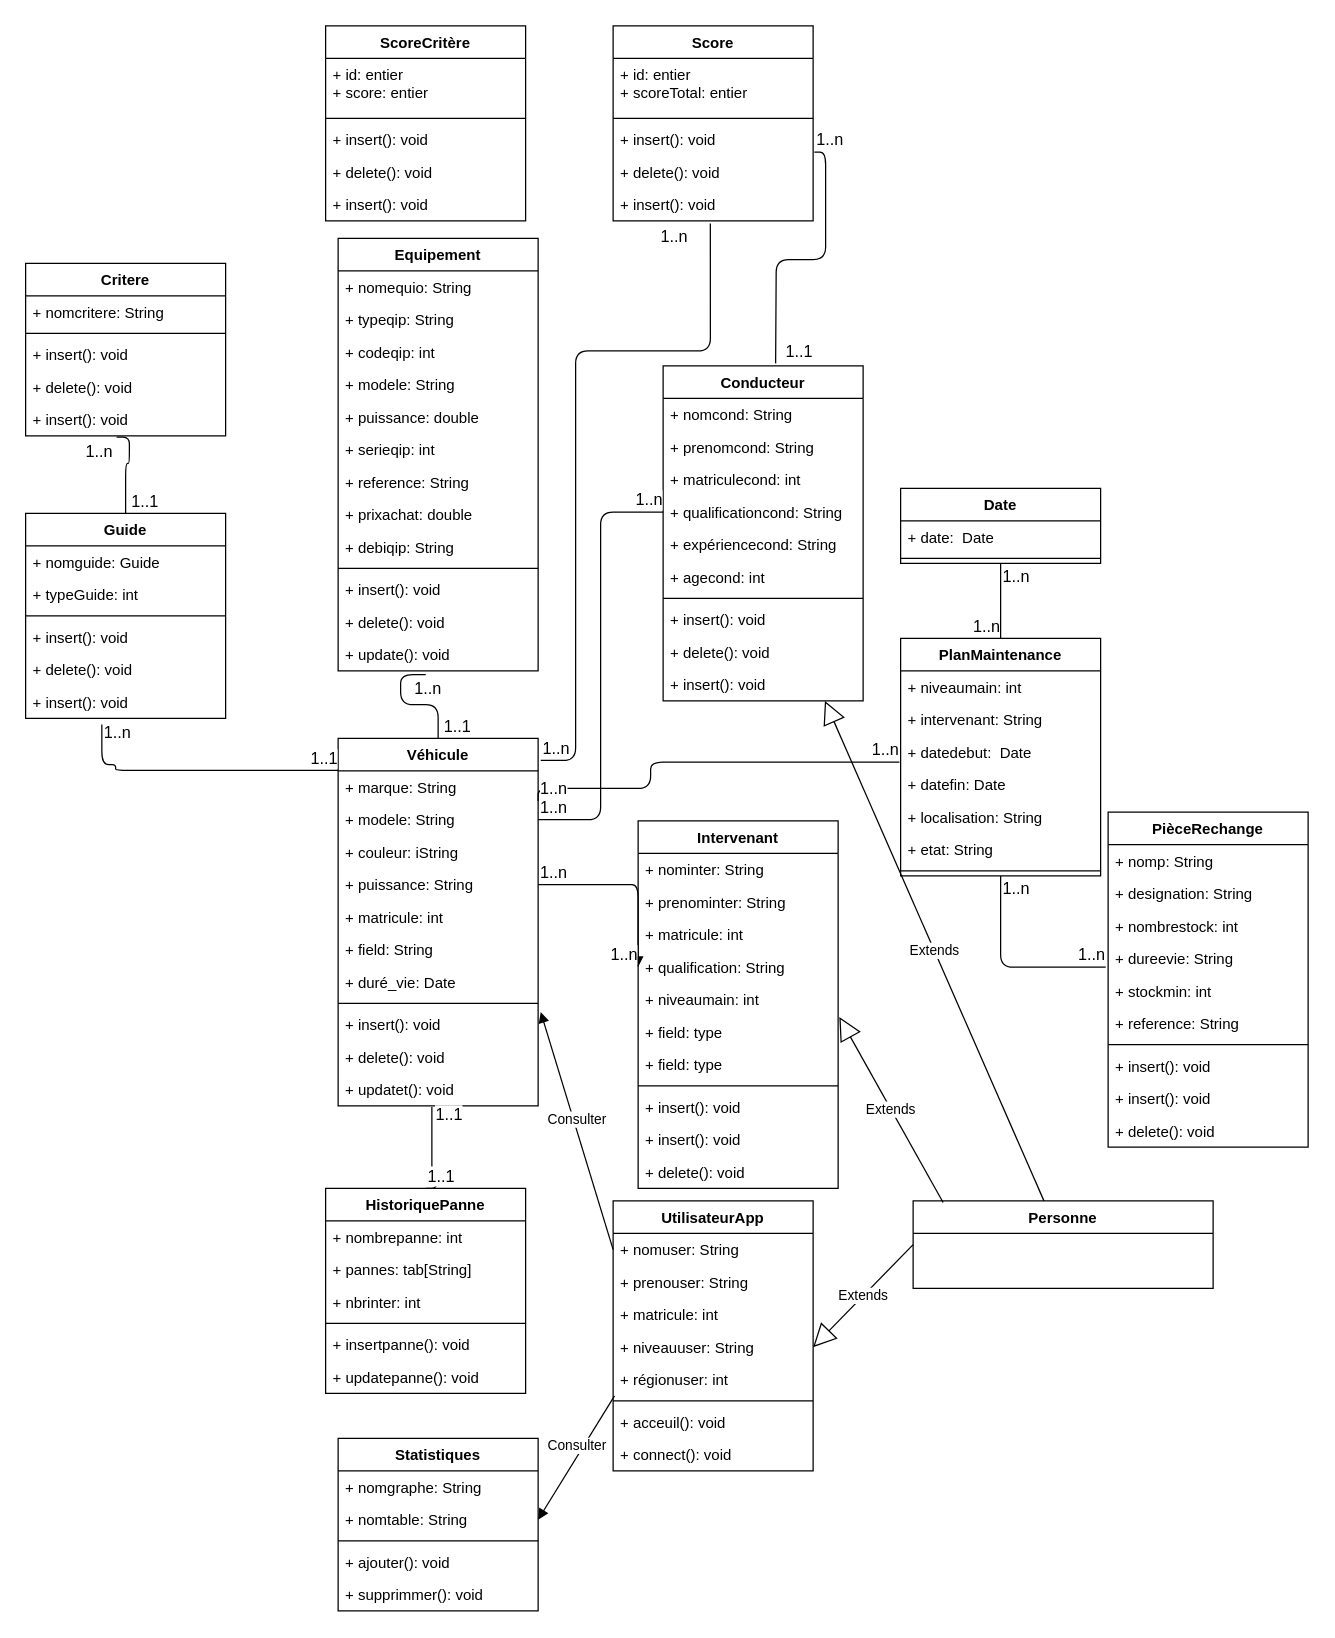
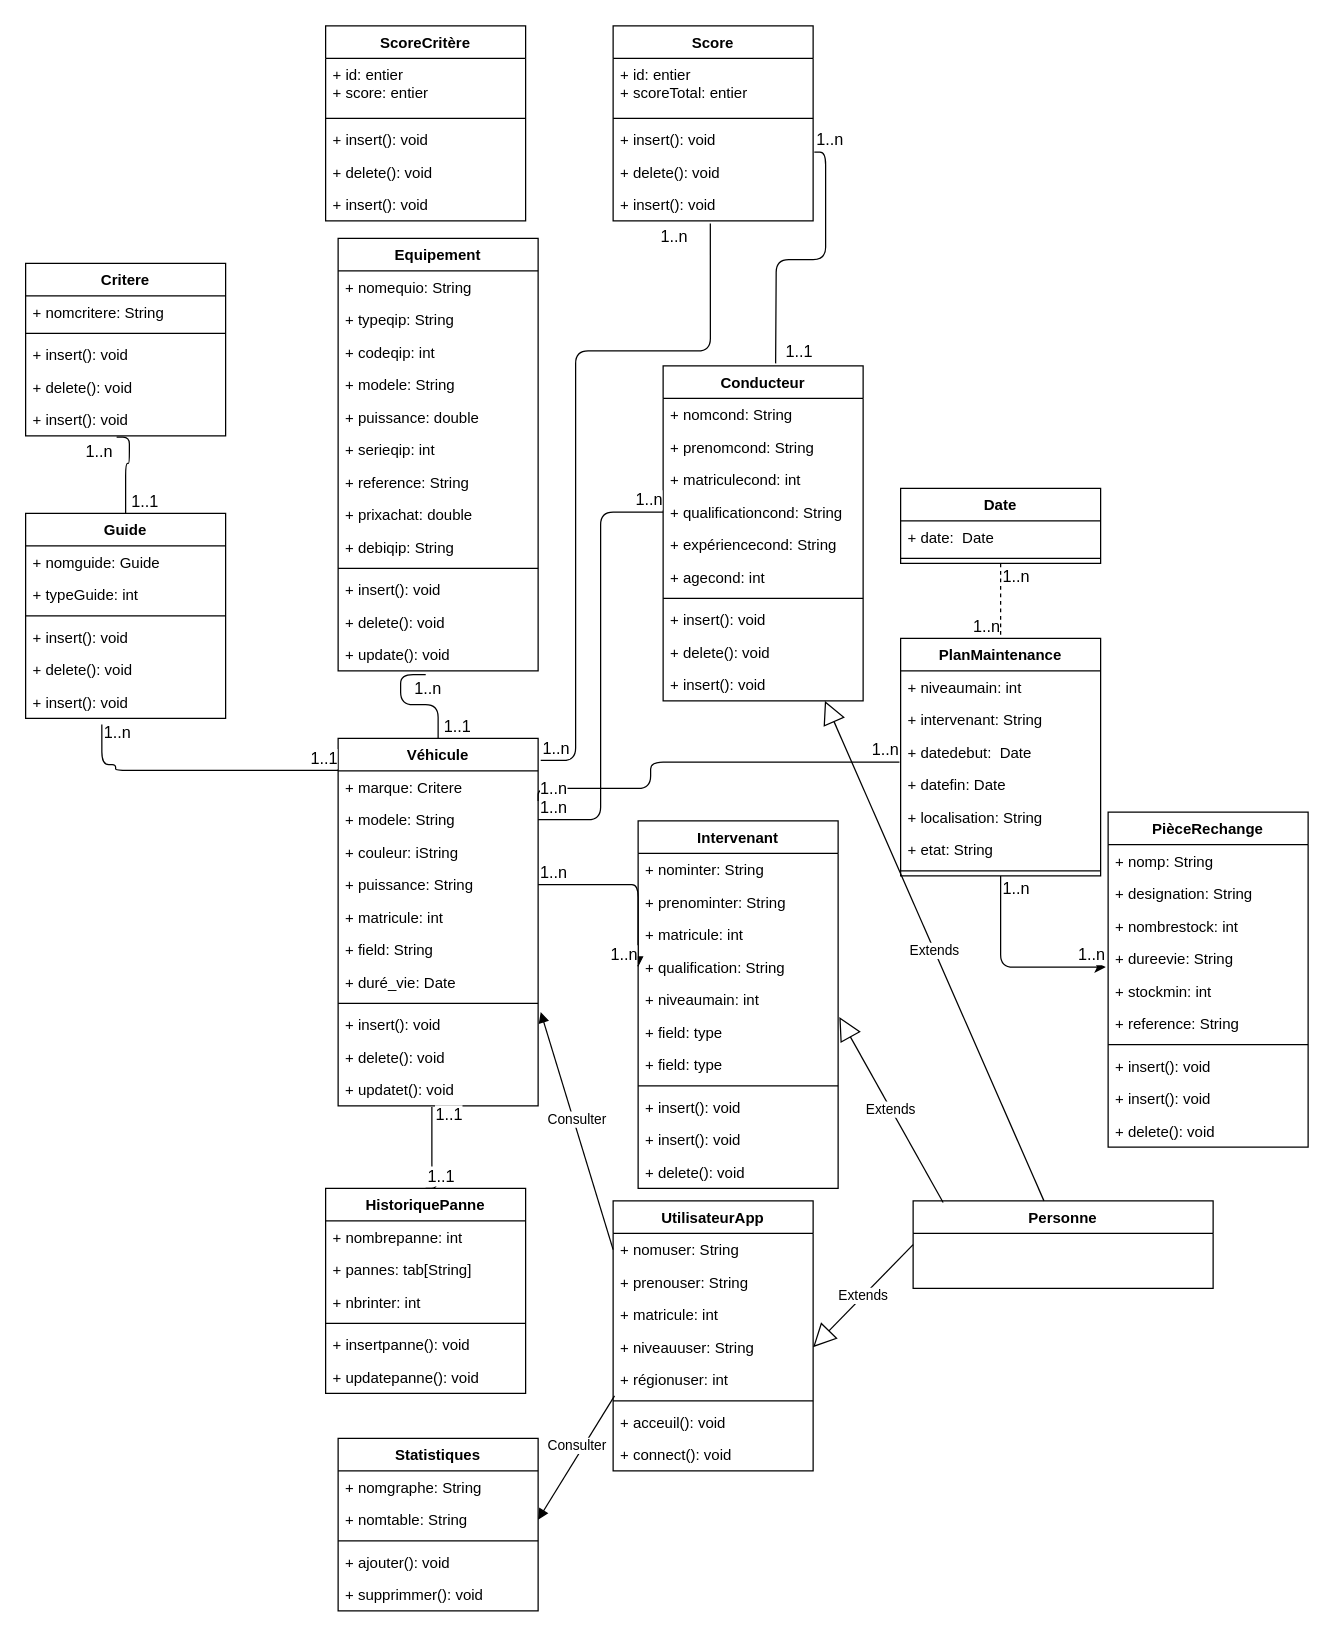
edge "Date" -- "PlanMaintenance": style solid -> dashed
node "+ marque: String": label "+ marque: String" -> "+ marque: Critere"
edge "PlanMaintenance" -- "+ dureevie: String": arrowhead none -> classic
